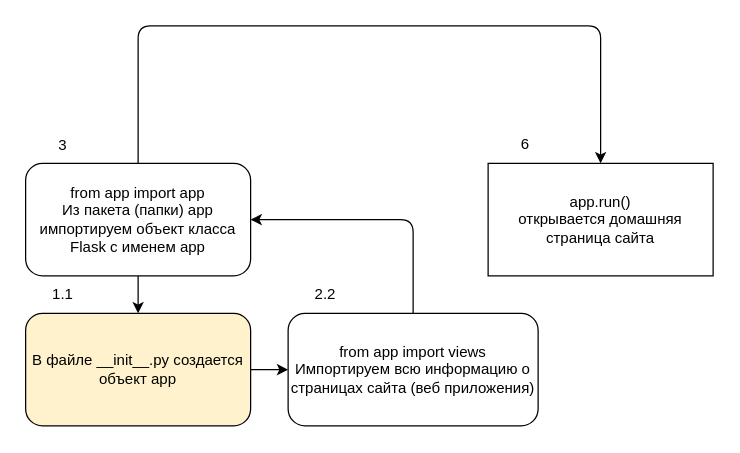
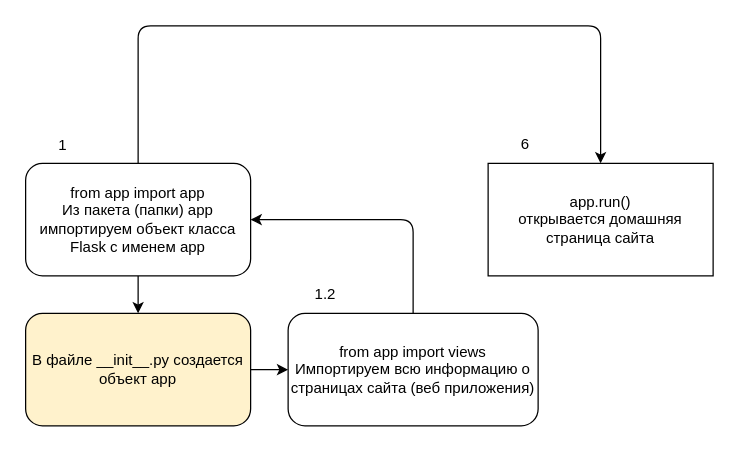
node "3": label "3" -> "1"
node "1.1": removed
node "2.2": label "2.2" -> "1.2"
